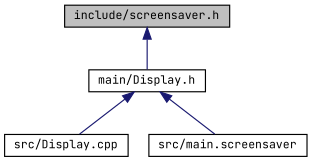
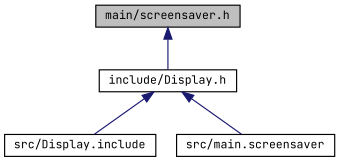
node "include/screensaver.h": label "include/screensaver.h" -> "main/screensaver.h"
node "main/Display.h": label "main/Display.h" -> "include/Display.h"
node "src/Display.cpp": label "src/Display.cpp" -> "src/Display.include"
